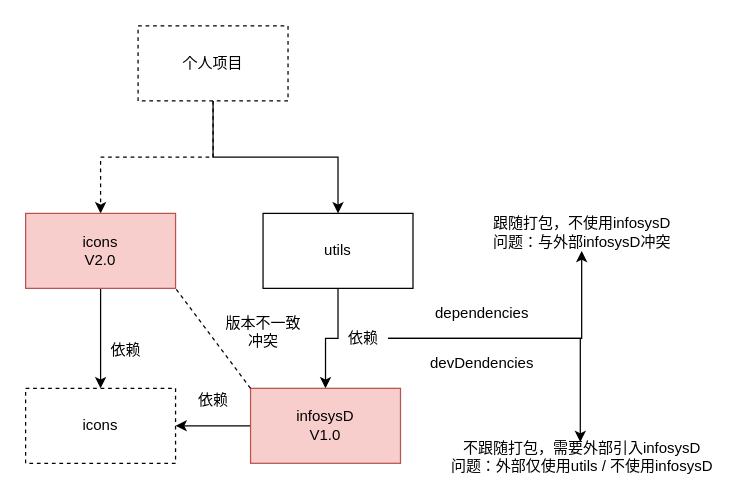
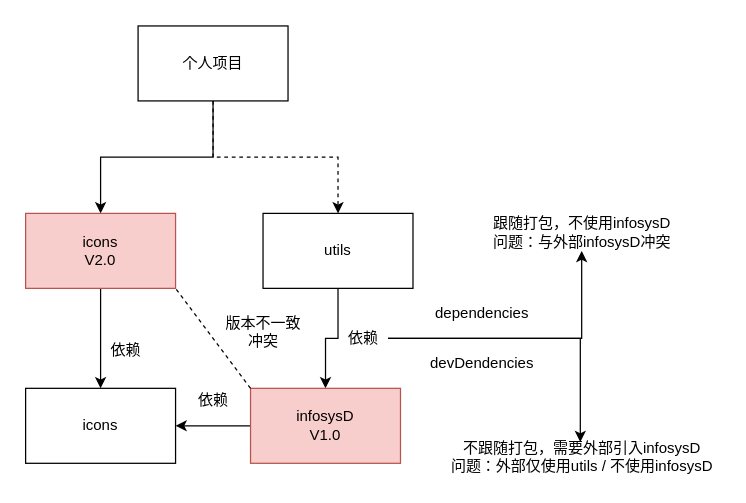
node "个人项目": style dashed -> solid
edge "个人项目" -> "icons V2.0": style dashed -> solid
edge "个人项目" -> "utils": style solid -> dashed
node "icons": style dashed -> solid
